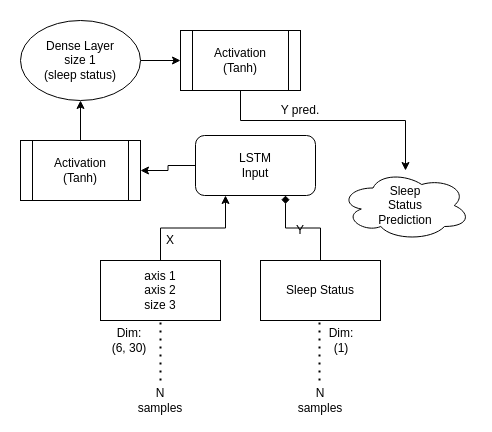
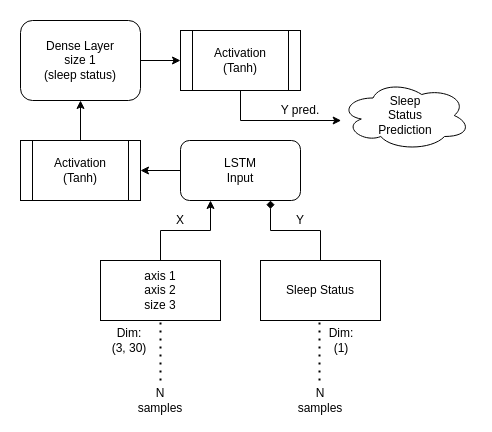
node "Dense Layer size 1 (sleep status)": shape ellipse -> rounded rectangle
node "LSTM Input": moved (256, 166) -> (241, 171)
node "Sleep Status Prediction": moved (406, 206) -> (406, 116)
node "Y": moved (301, 231) -> (301, 221)
node "X": moved (171, 241) -> (181, 221)
node "Dim: (6, 30)": label "Dim: (6, 30)" -> "Dim: (3, 30)"
